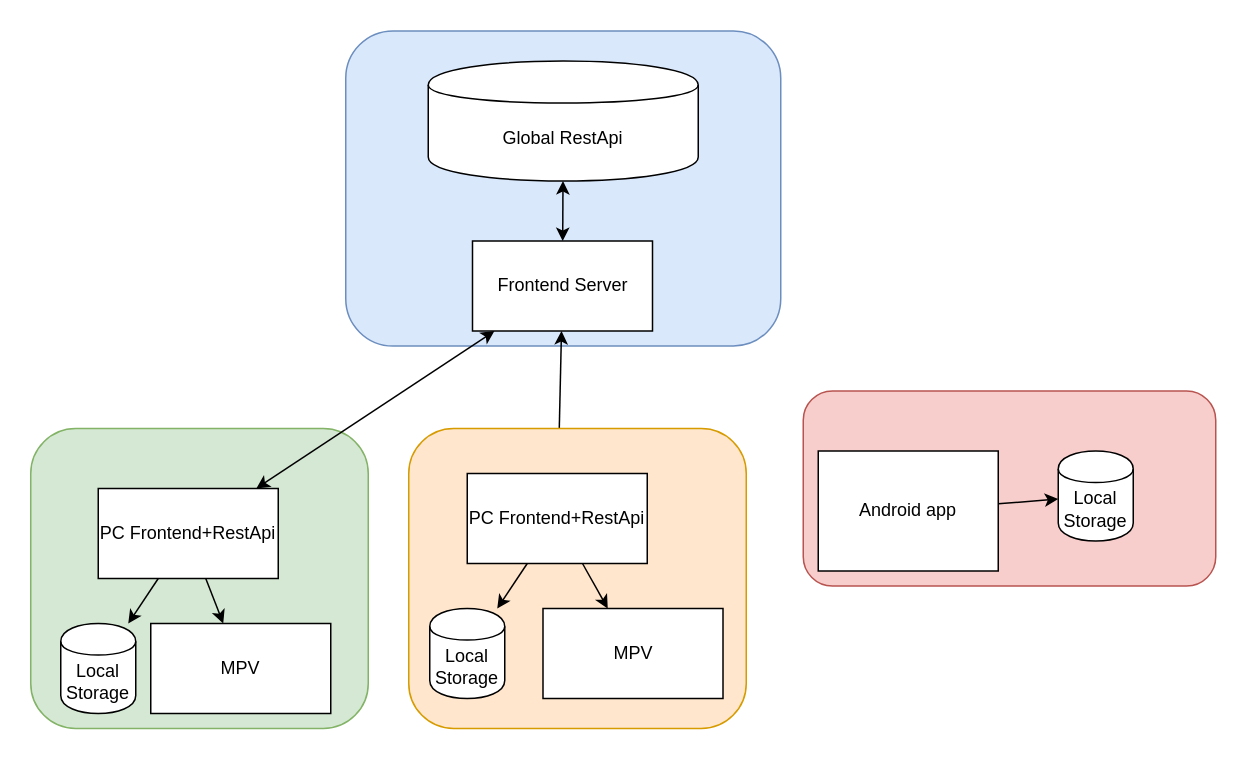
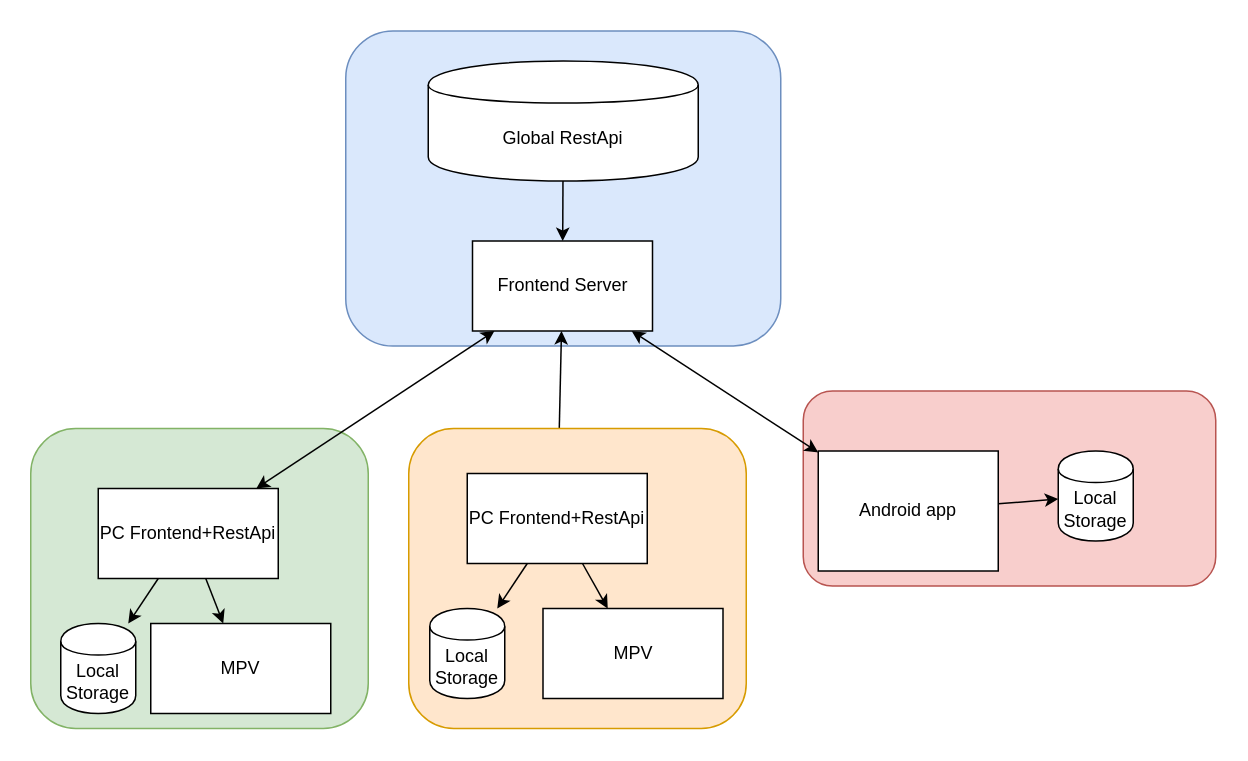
edge "Global RestApi" -- "Frontend Server": arrowhead classic -> none
edge "Frontend Server" -- "Android app": added
